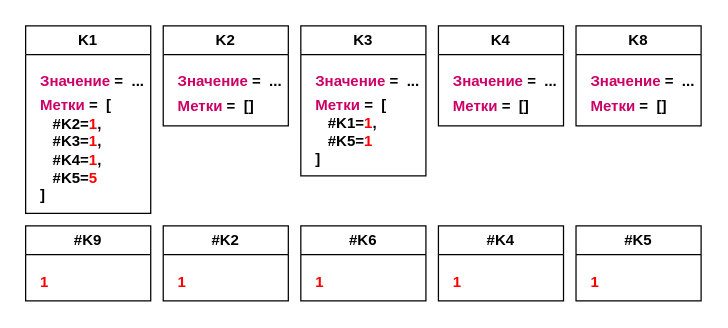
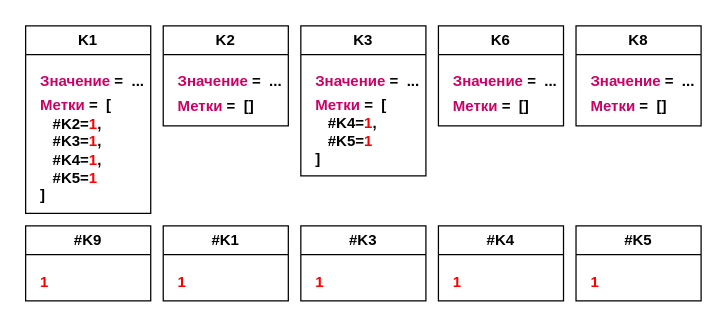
node "K4": label "K4" -> "K6"
node "Метки = [ #K1=1, #K5=1 ]": label "Метки = [ #K1=1, #K5=1 ]" -> "Метки = [ #K4=1, #K5=1 ]"
node "Метки = [ #K2=1, #K3=1, #K4=1, #K5=5 ]": label "Метки = [ #K2=1, #K3=1, #K4=1, #K5=5 ]" -> "Метки = [ #K2=1, #K3=1, #K4=1, #K5=1 ]"
node "#K2": label "#K2" -> "#K1"
node "#K6": label "#K6" -> "#K3"
